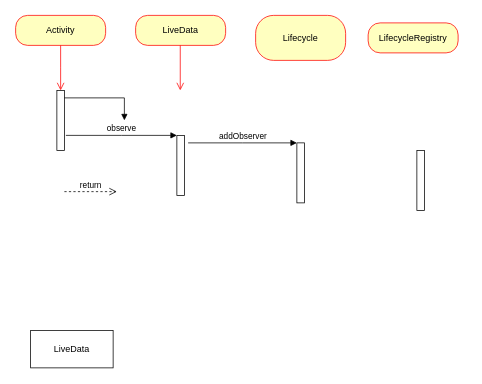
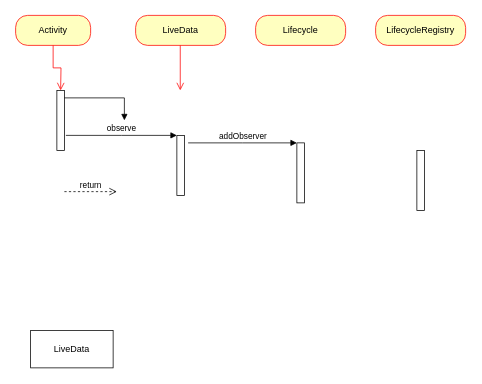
node "Activity": size 90x30 -> 75x30
node "Lifecycle": size 90x45 -> 90x30
node "LifecycleRegistry": moved (413, 38) -> (420, 30)
